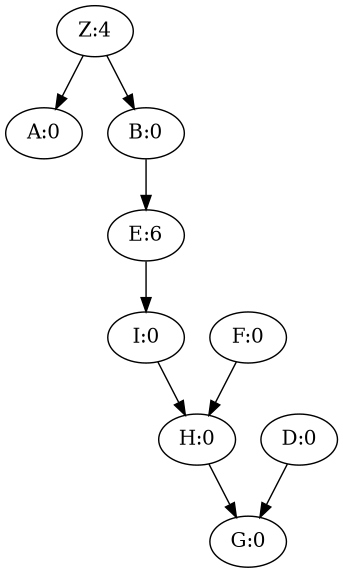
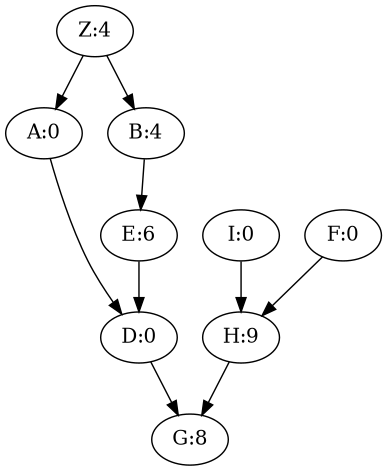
node "B:0": label "B:0" -> "B:4"
edge "A:0" -> "D:0": added
edge "E:6" -> "I:0": now "E:6" -> "D:0"
node "H:0": label "H:0" -> "H:9"
node "G:0": label "G:0" -> "G:8"
